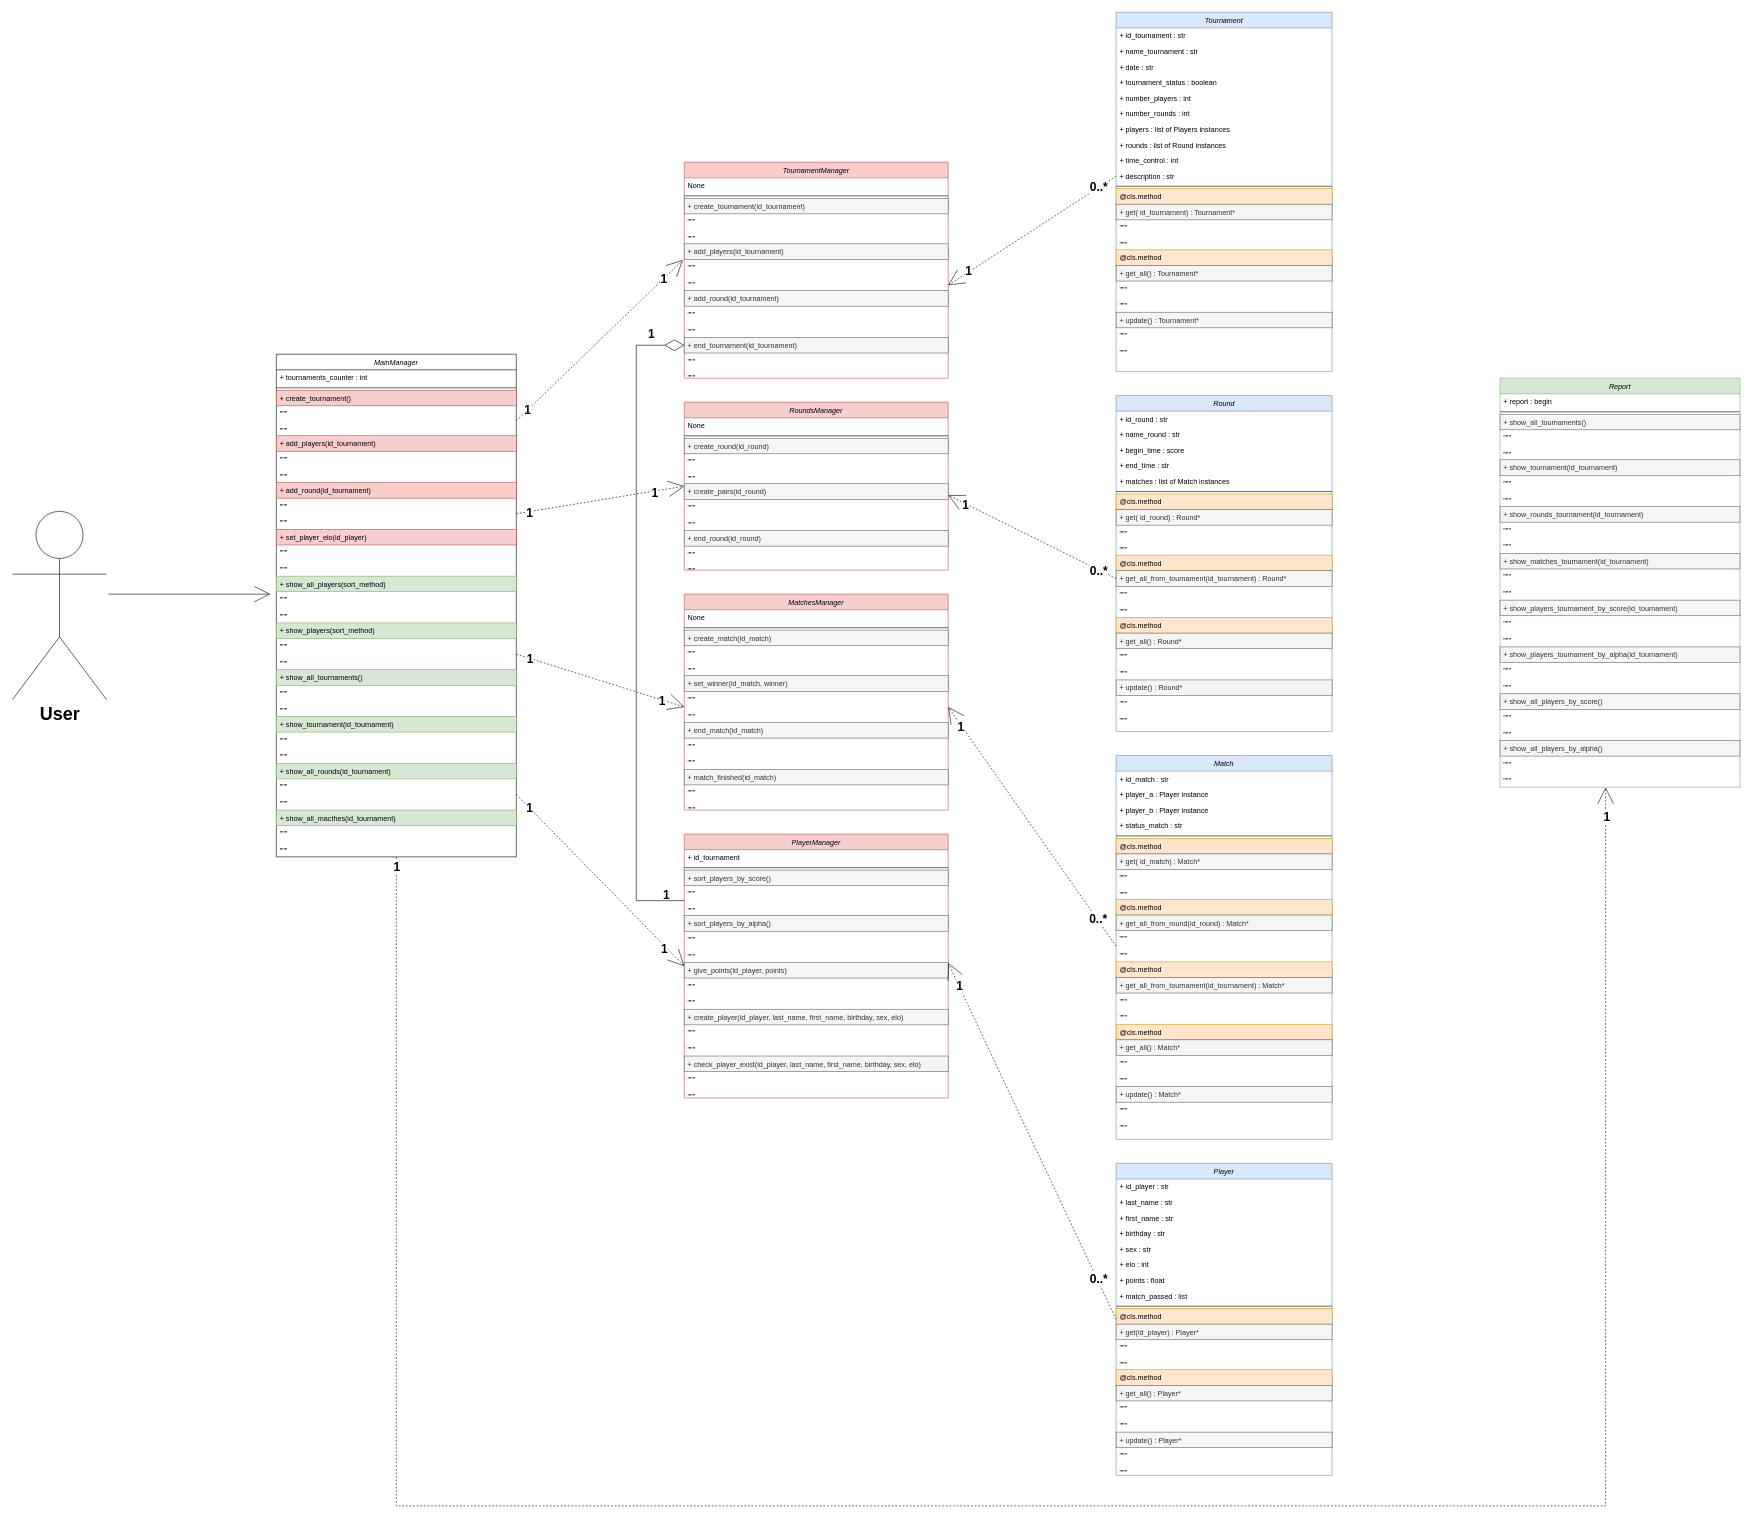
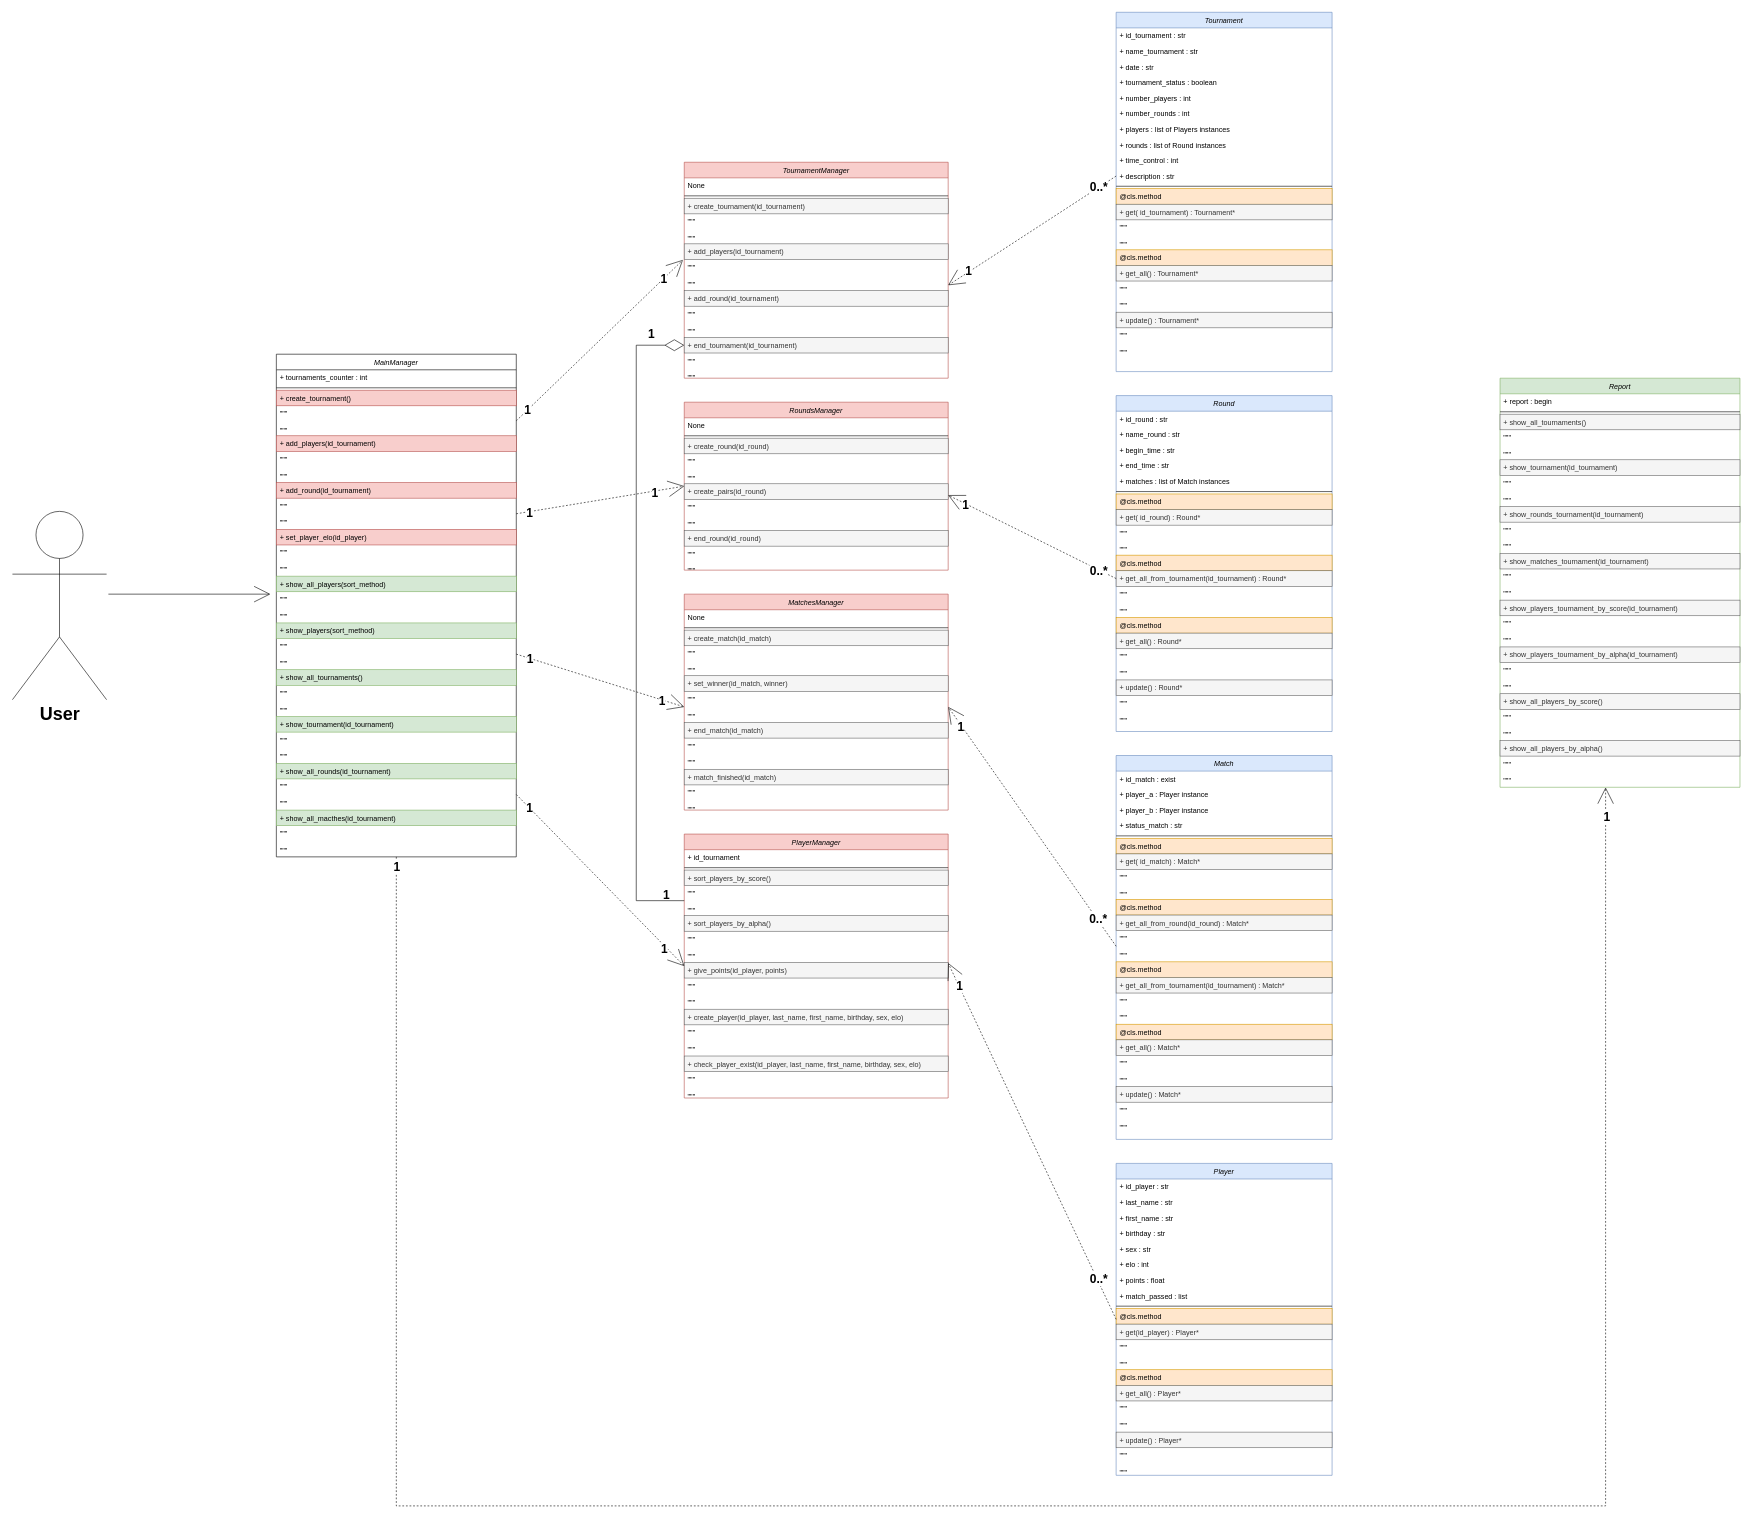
node "+ begin_time : score": label "+ begin_time : score" -> "+ begin_time : str"
node "+ id_match : str": label "+ id_match : str" -> "+ id_match : exist"
